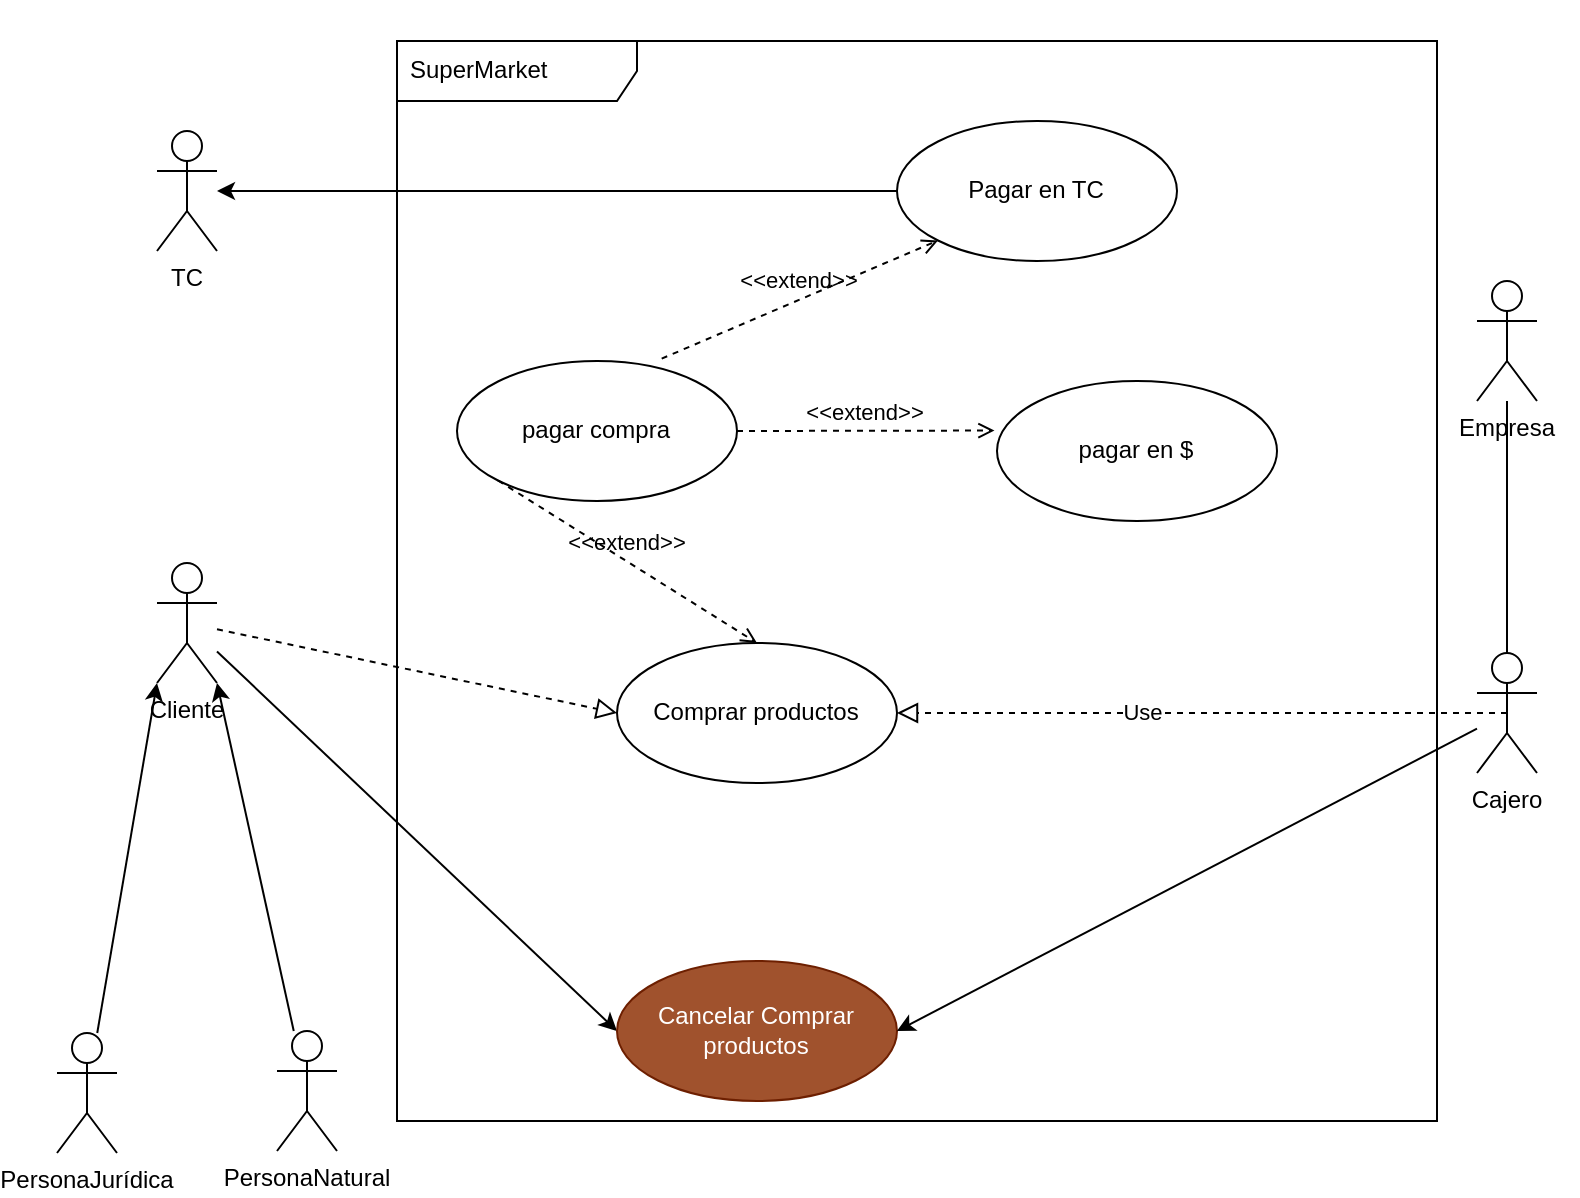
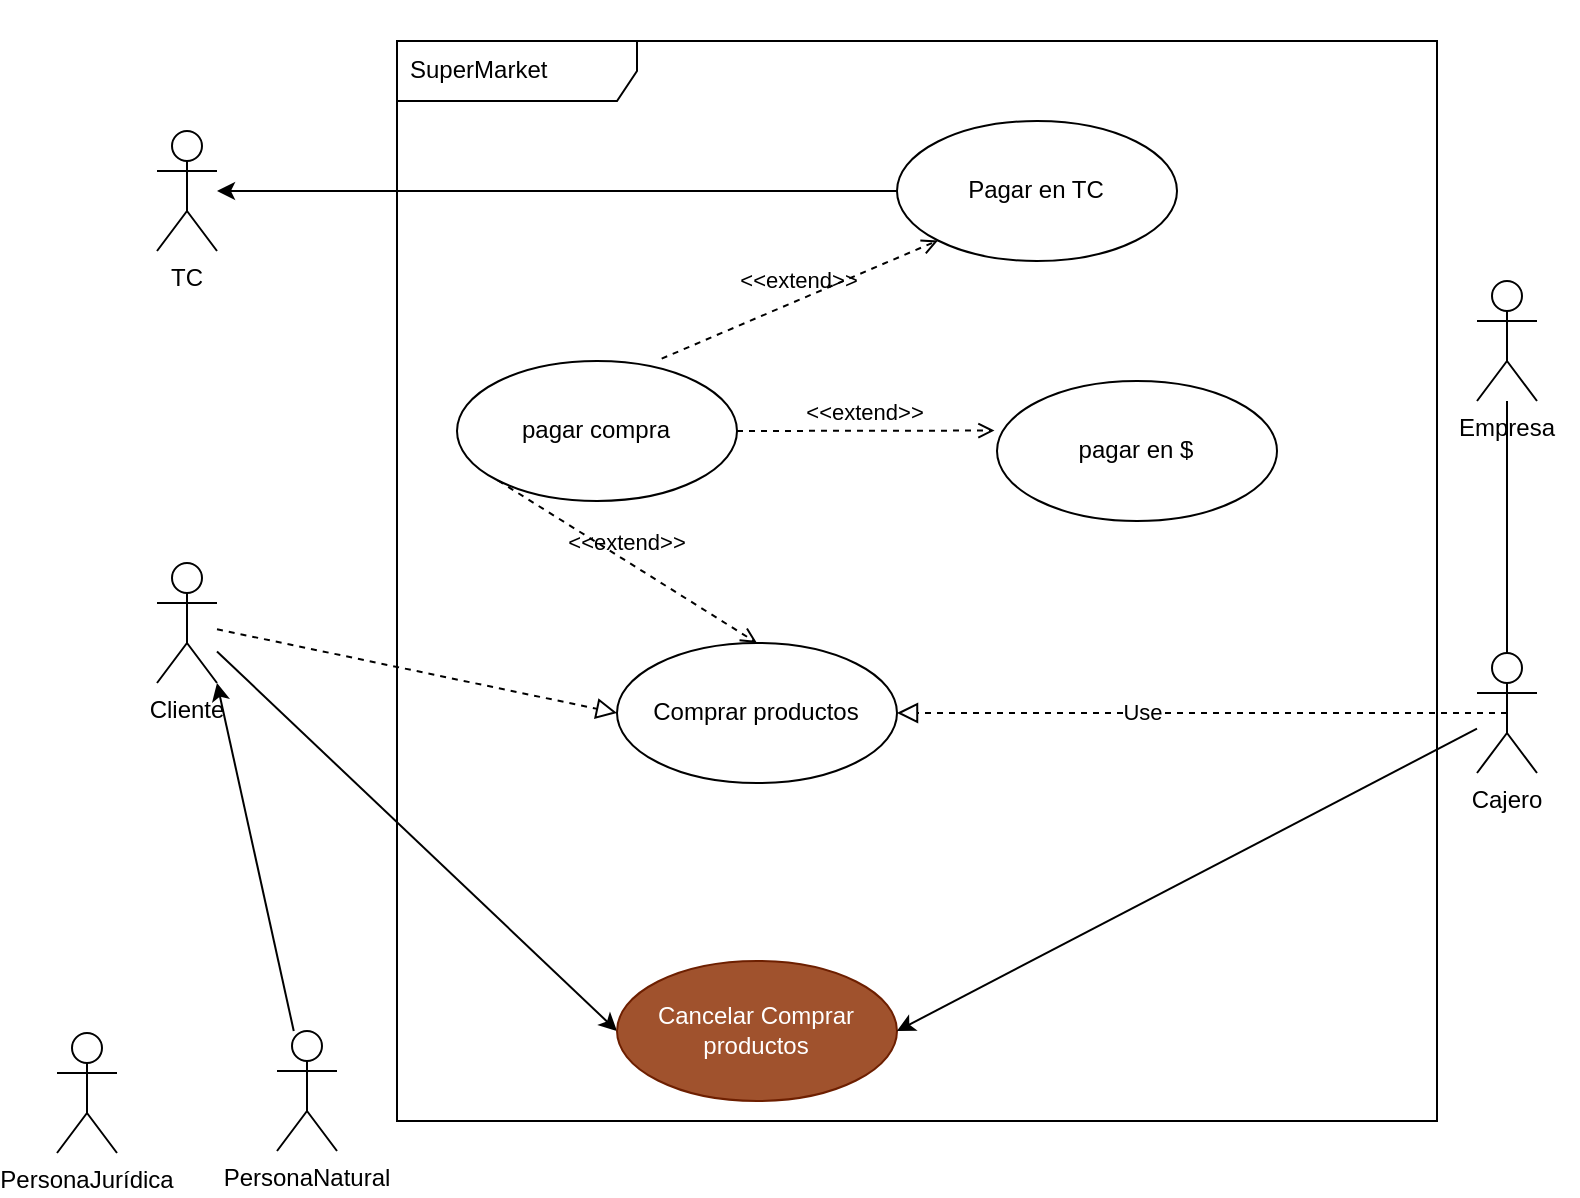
edge "PersonaJurídica" -> "Cliente": removed
